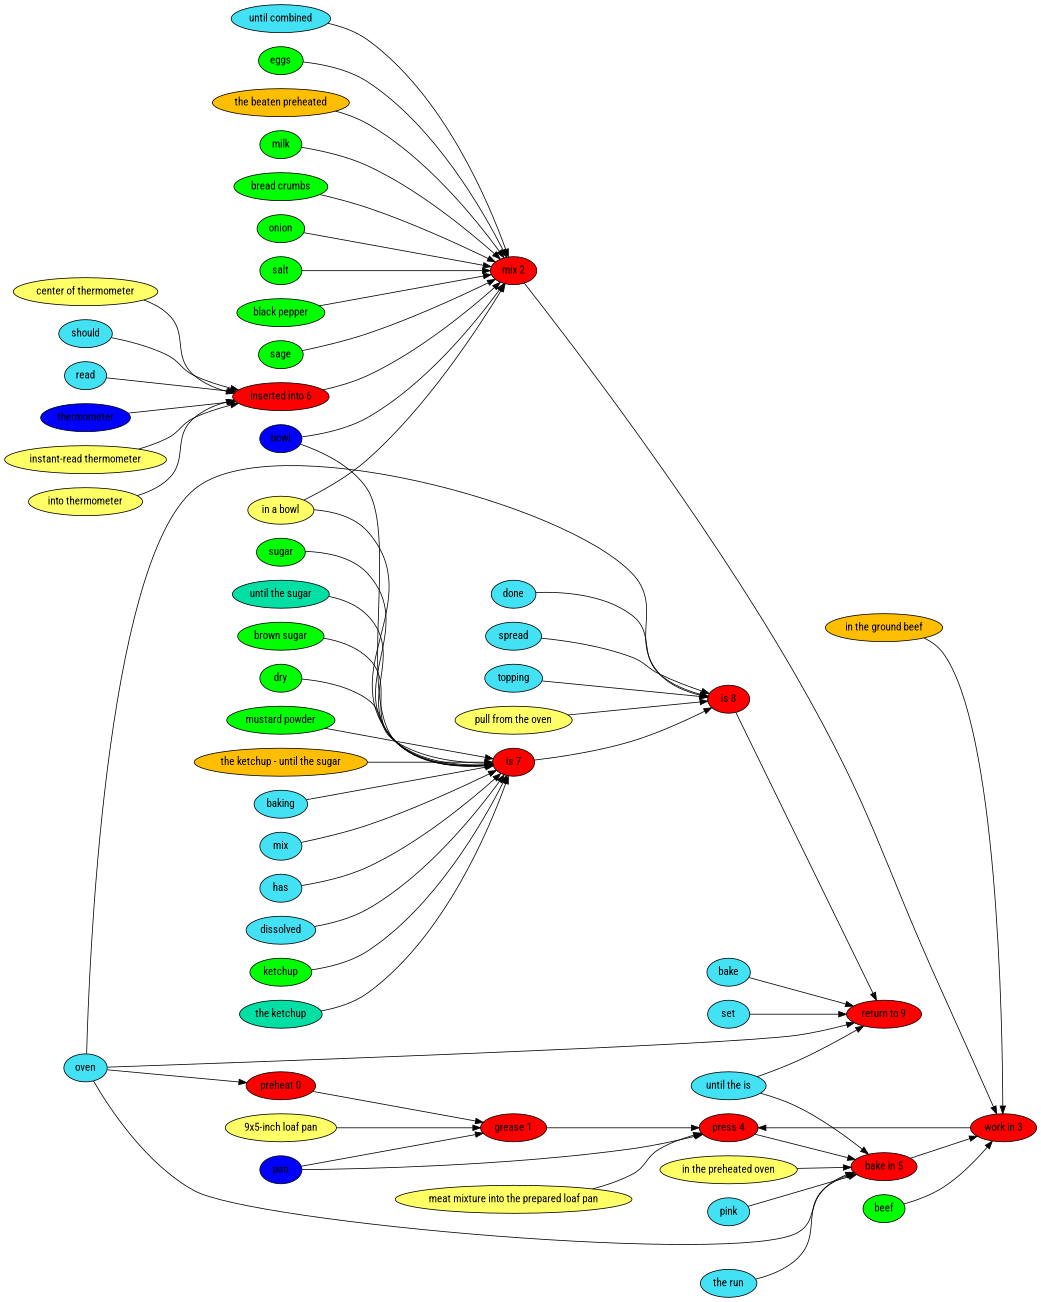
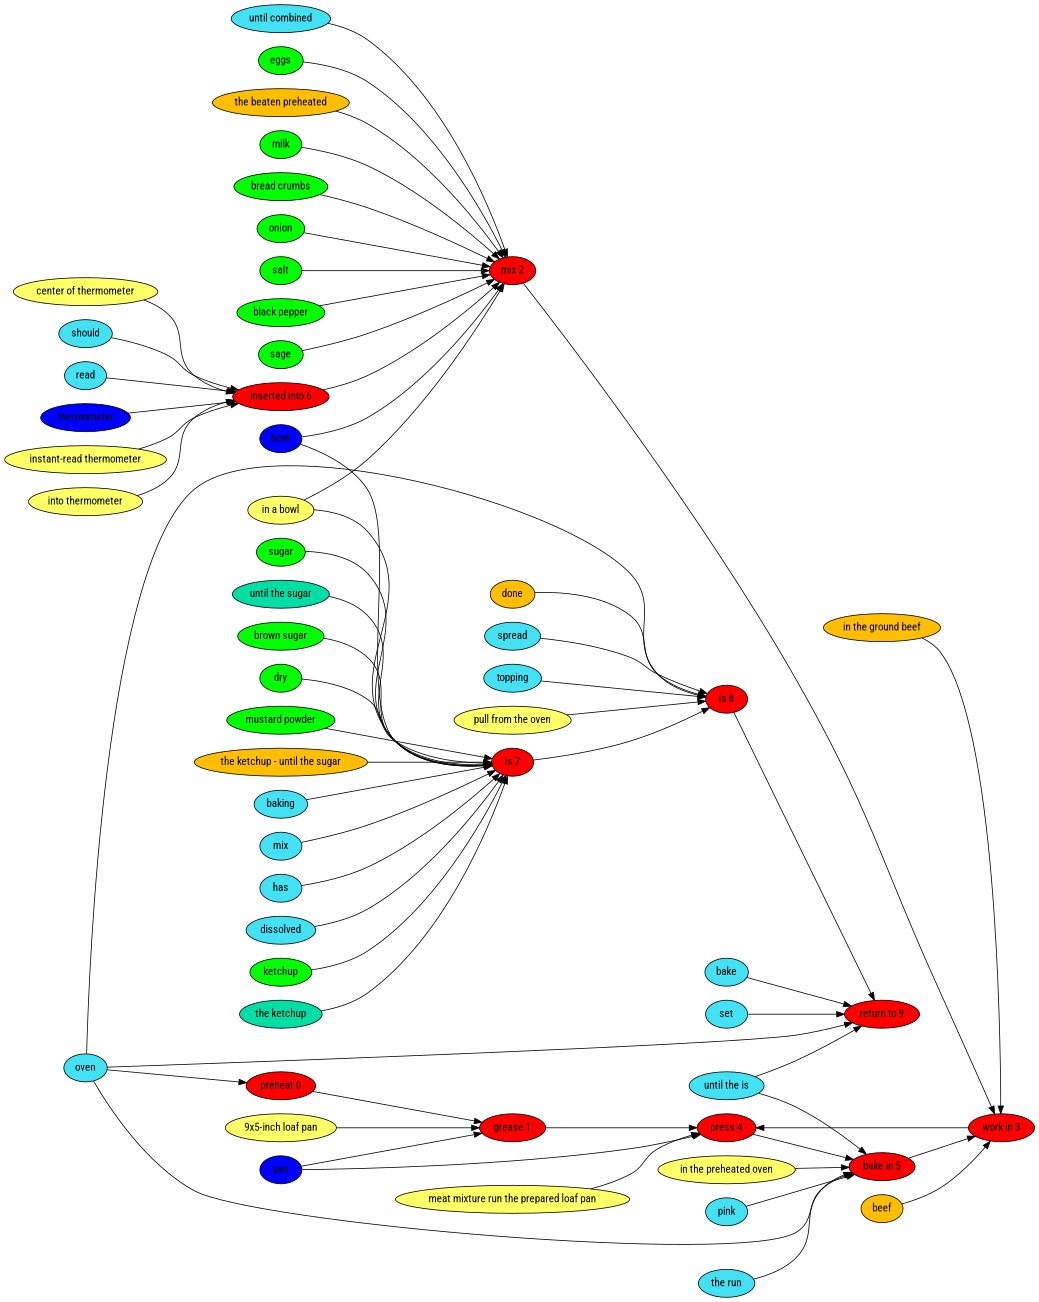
node "done": fillcolor #42e2f4 -> #ffbf00
node "meat mixture into the prepared loaf pan": label "meat mixture into the prepared loaf pan" -> "meat mixture run the prepared loaf pan"
node "beef": fillcolor green -> #ffbf00
